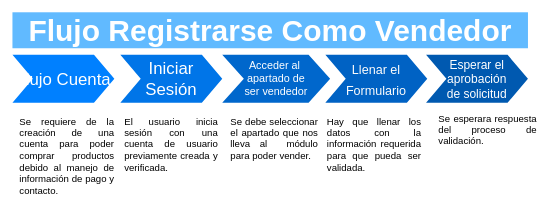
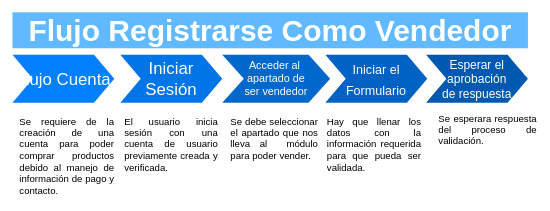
node "Llenar elFormulario": label "Llenar elFormulario" -> "Iniciar elFormulario"
node "Esperar el aprobación de solicitud": label "Esperar el aprobación de solicitud" -> "Esperar el aprobación de respuesta"
